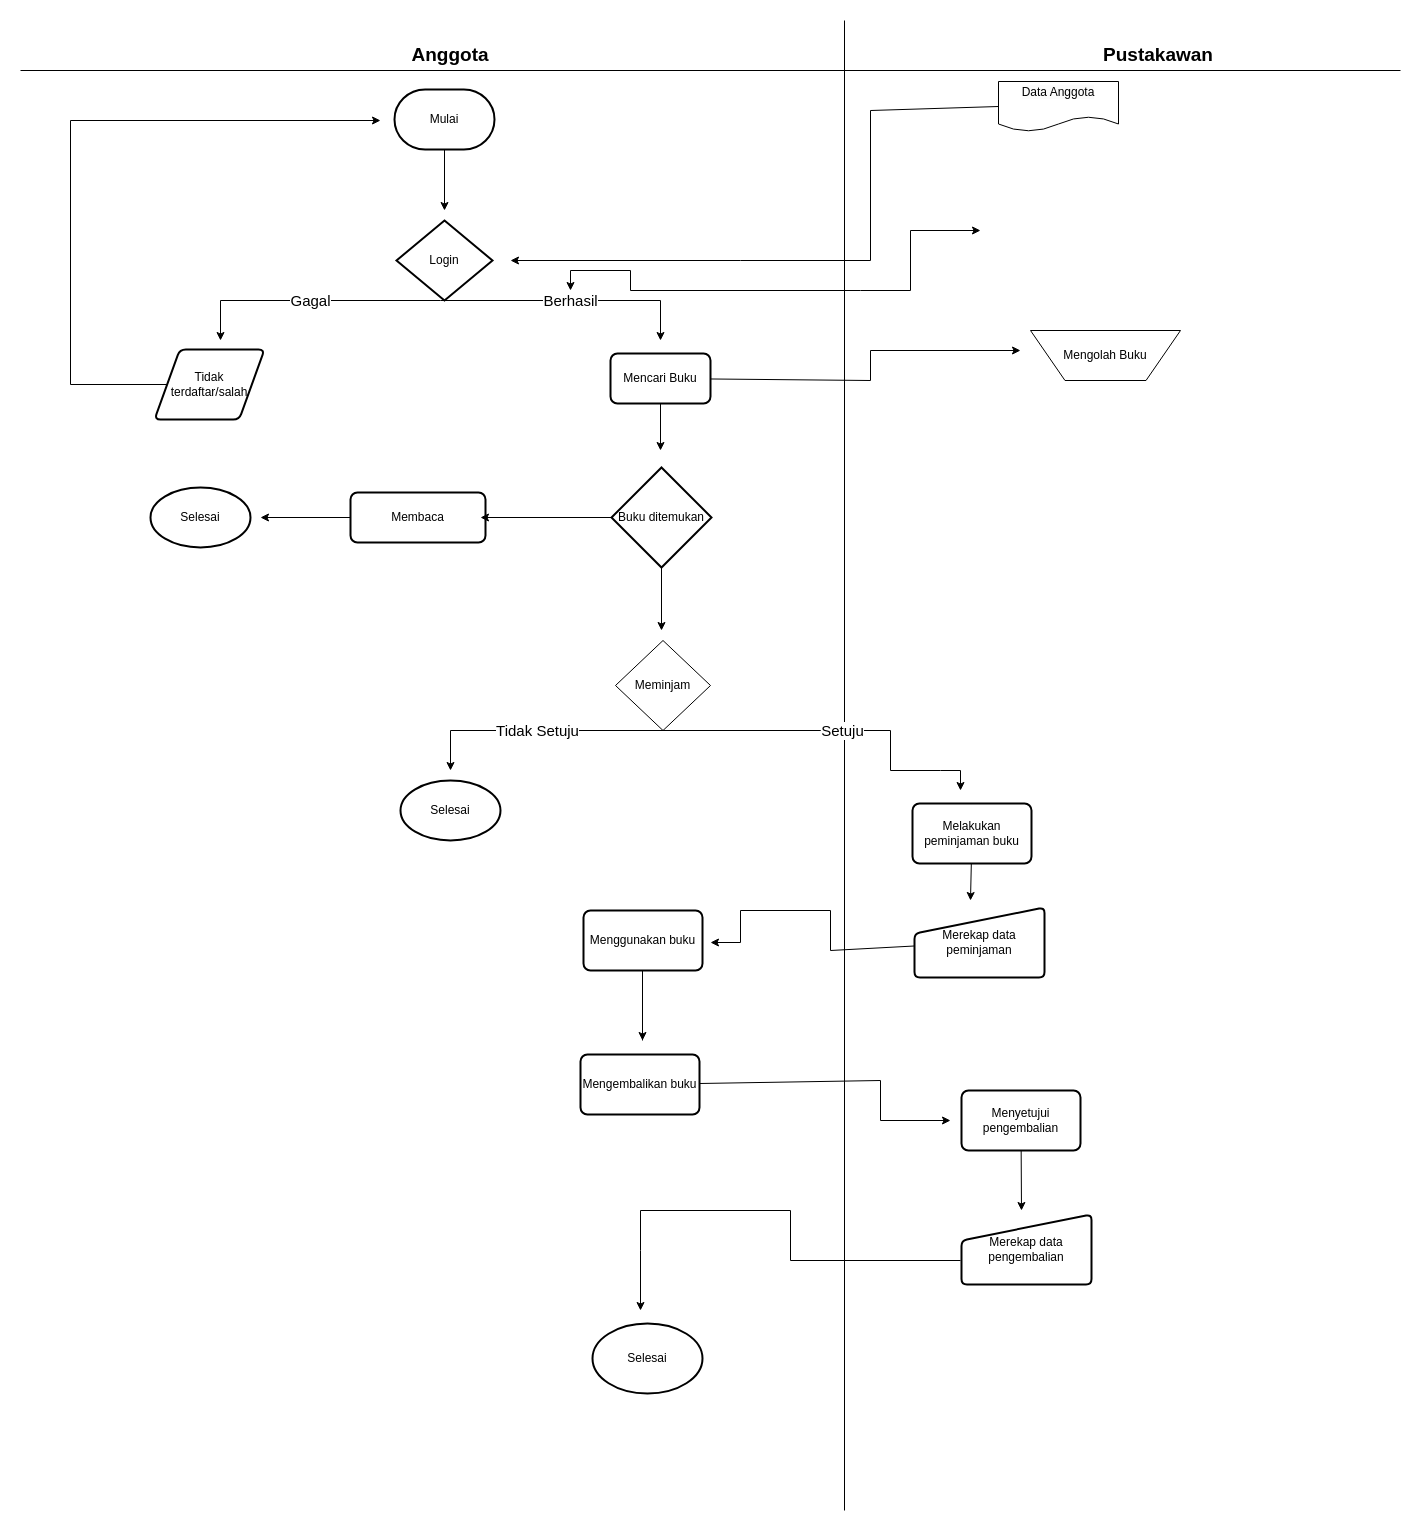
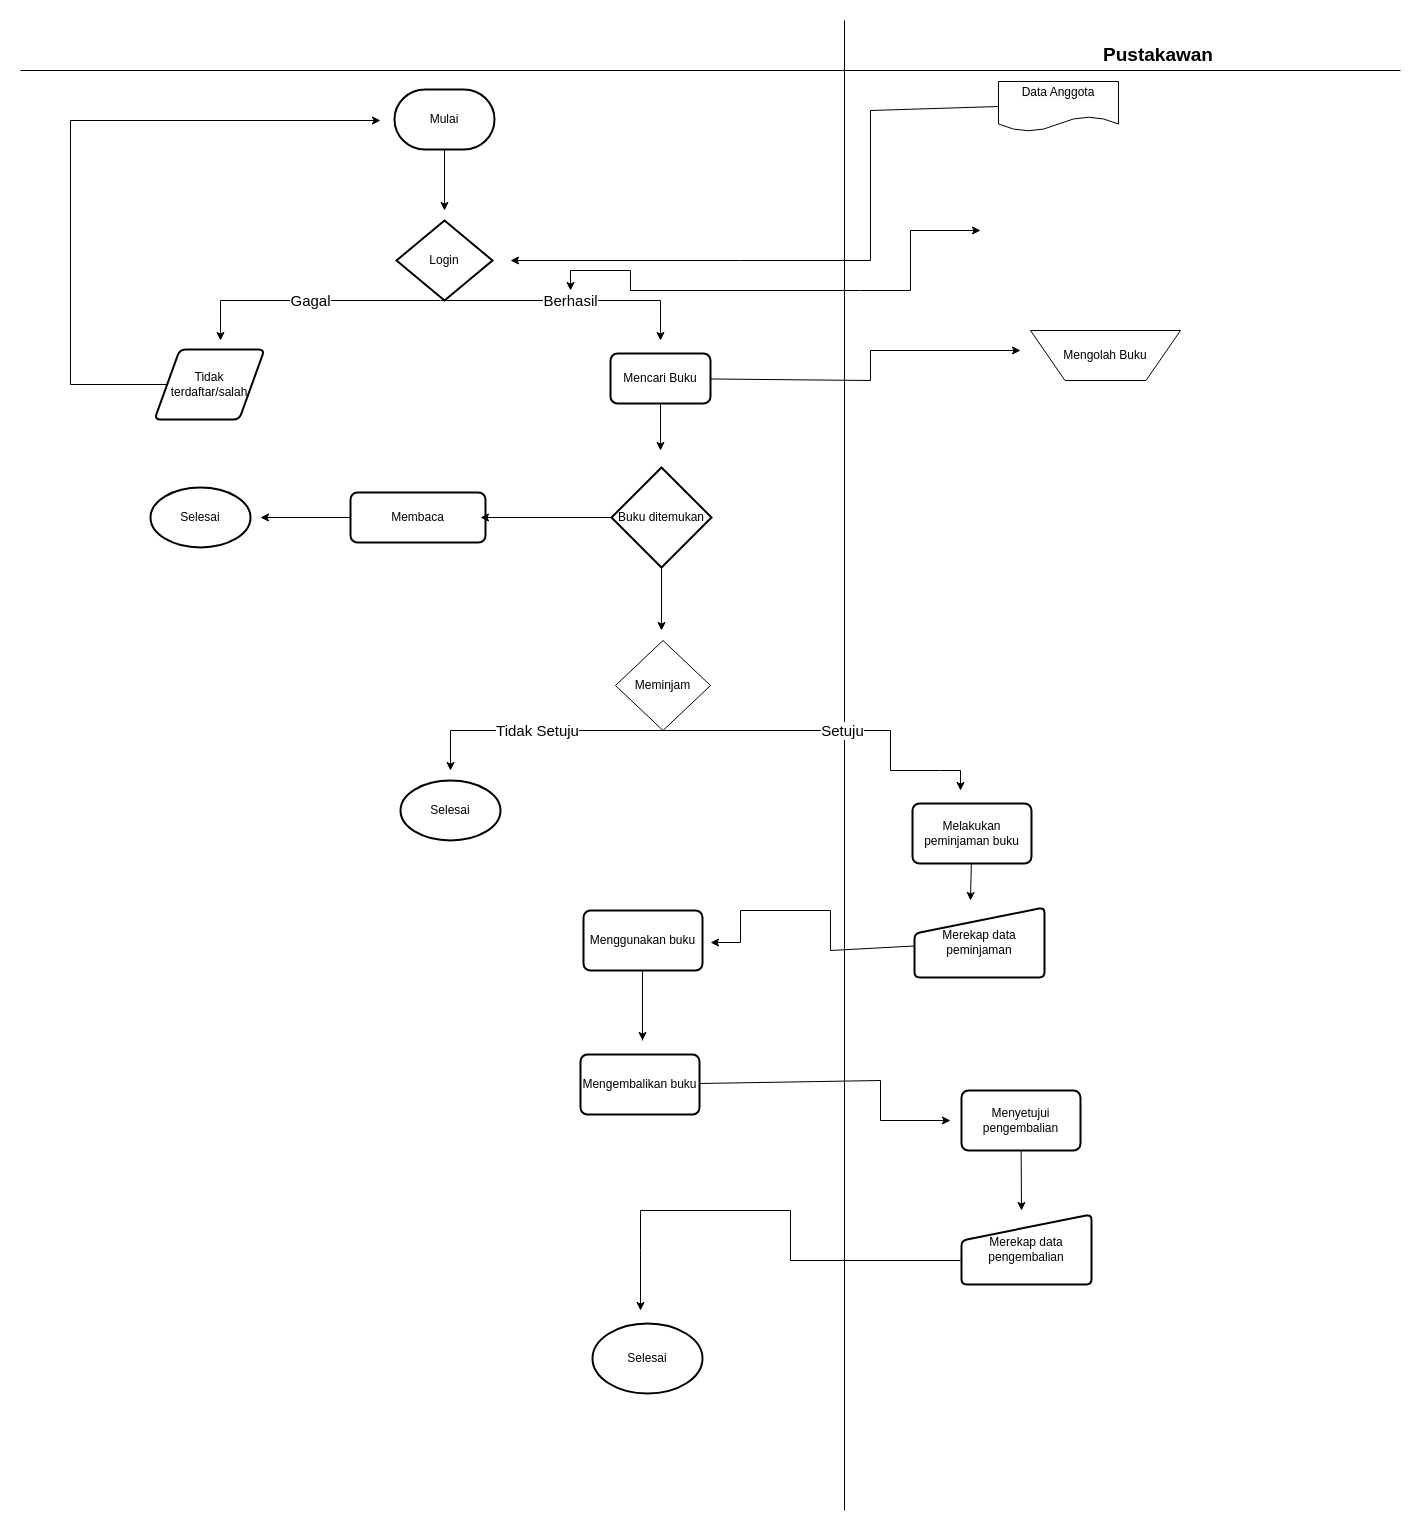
node "Anggota": removed
